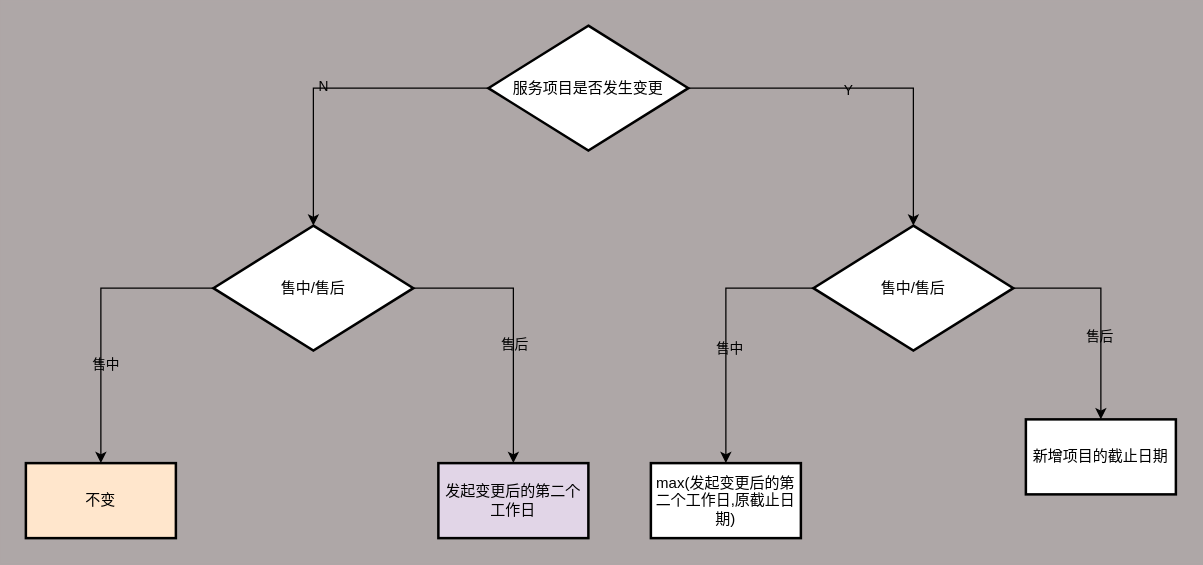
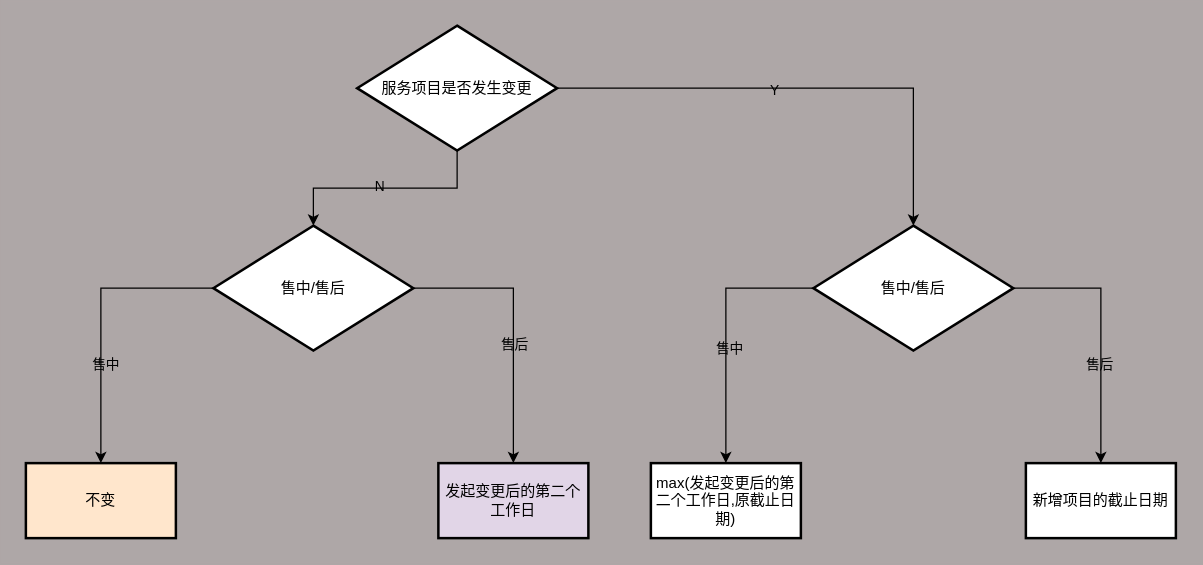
node "服务项目是否发生变更": moved (588, 88) -> (457, 88)
node "新增项目的截止日期": moved (1101, 457) -> (1101, 501)
